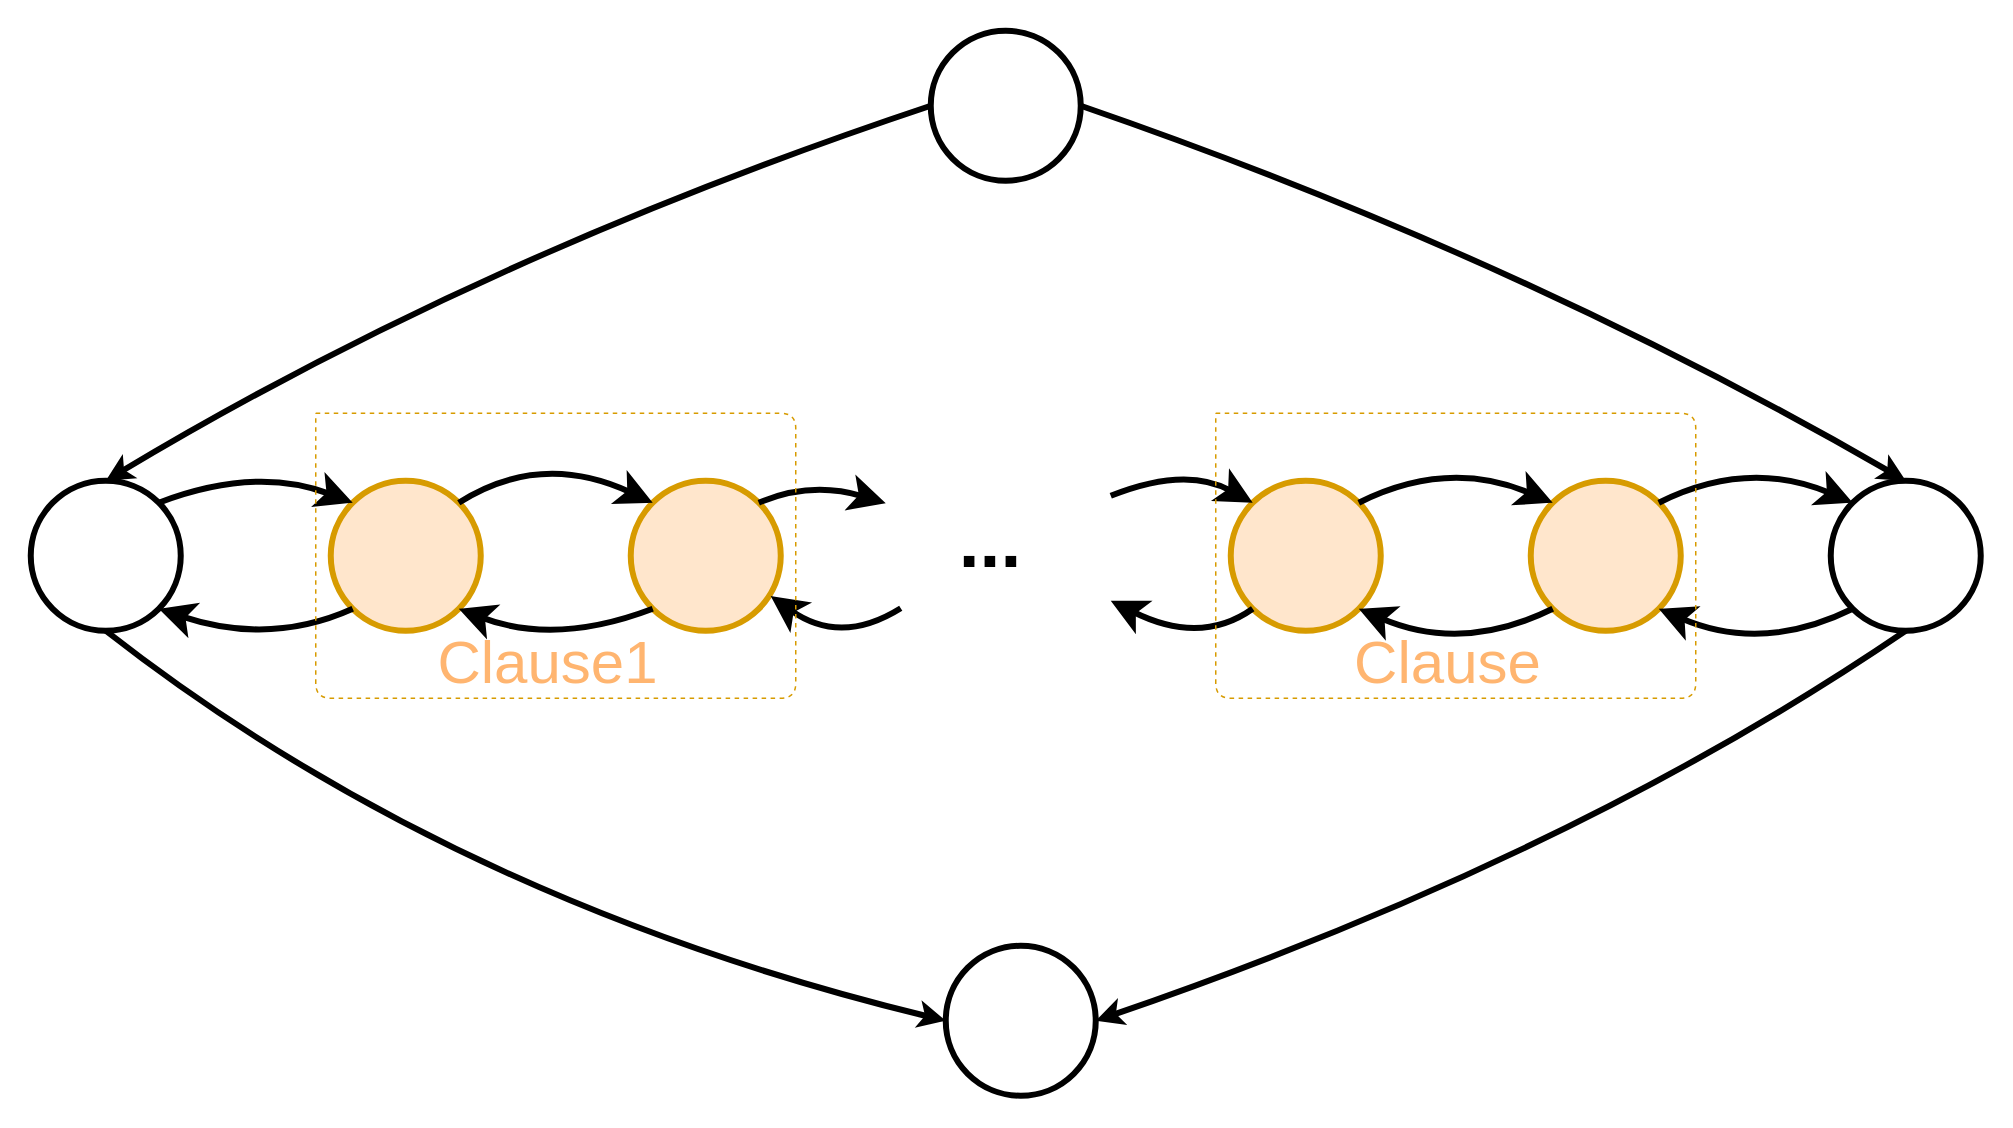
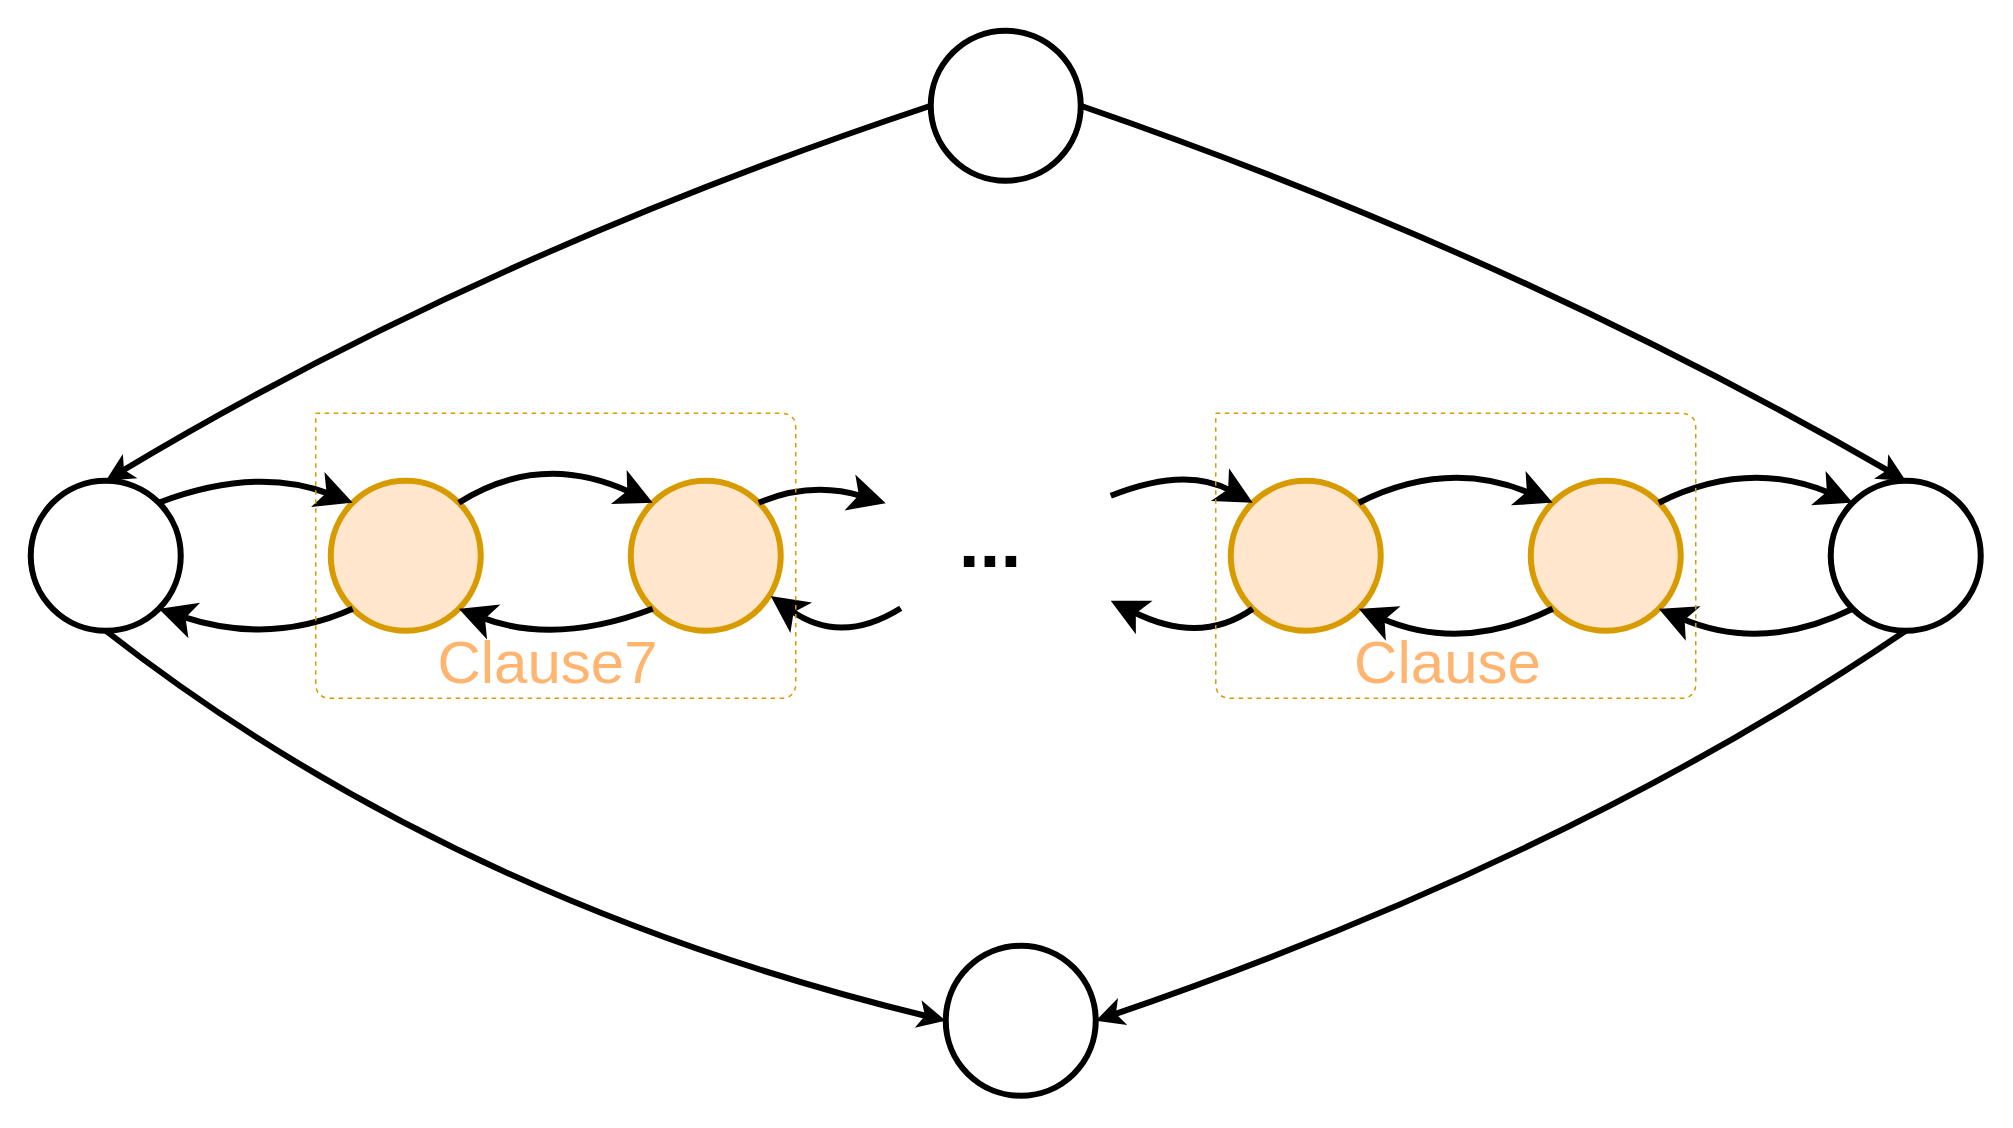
node "Clause1": label "Clause1" -> "Clause7"
